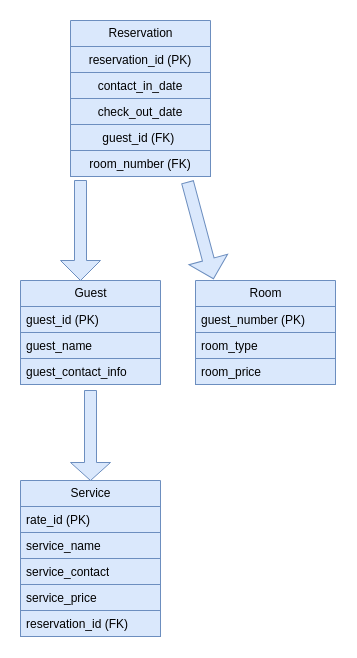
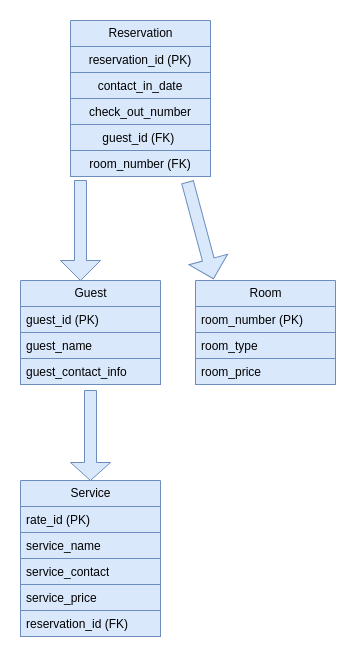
node "check_out_date": label "check_out_date" -> "check_out_number"
node "guest_number (PK)": label "guest_number (PK)" -> "room_number (PK)"
